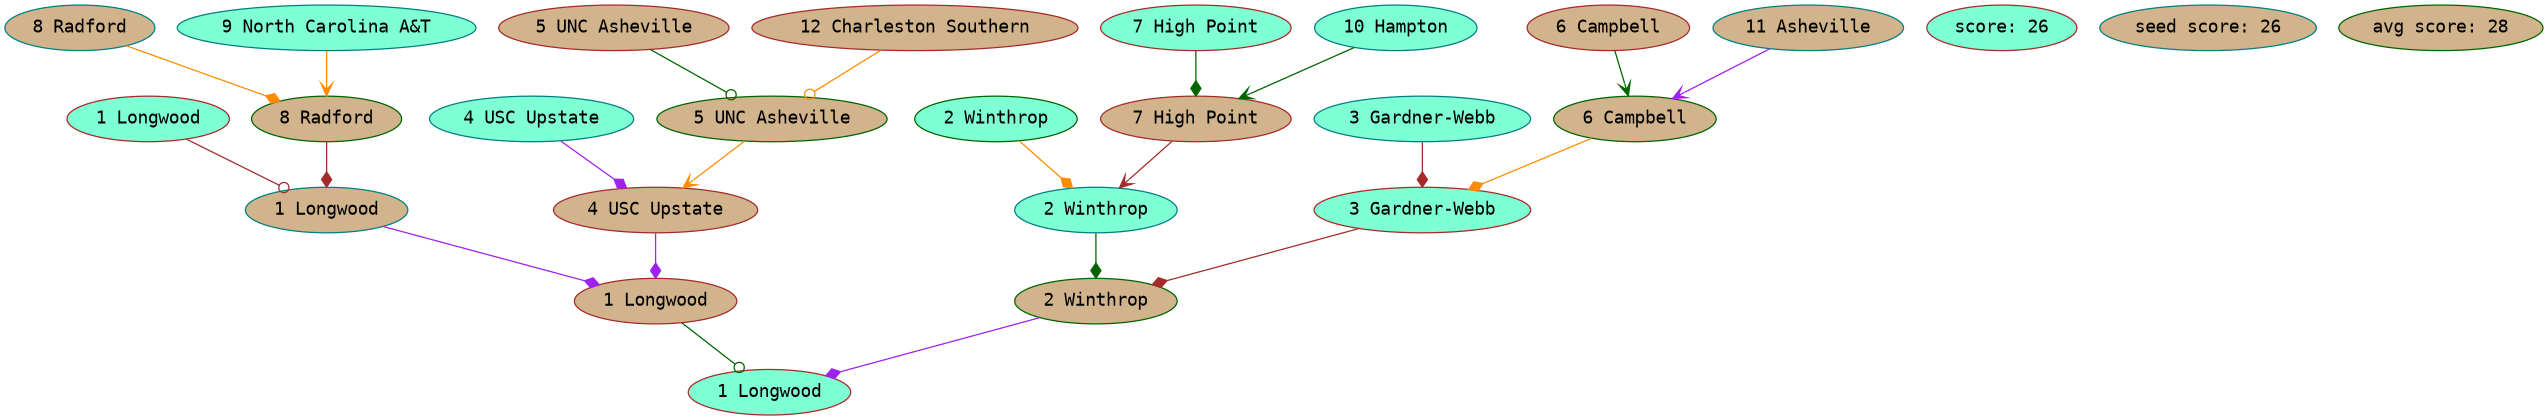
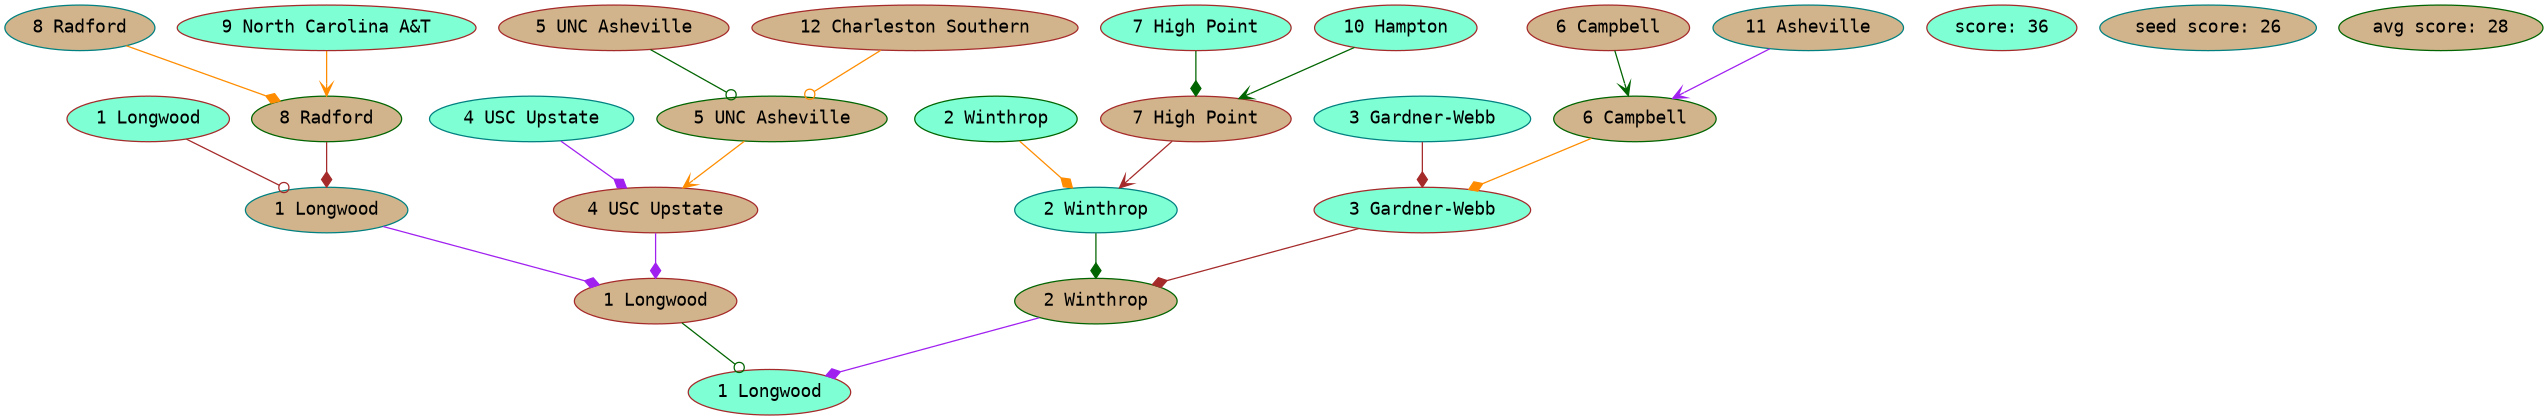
node "9 North Carolina A&T": color teal -> brown
node "10 Hampton": color teal -> brown
node "score: 26": label "score: 26" -> "score: 36"
